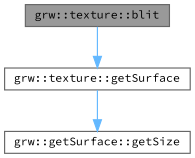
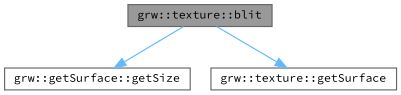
edge "grw::texture::getSurface" -> "grw::getSurface::getSize": now "grw::texture::blit" -> "grw::getSurface::getSize"
